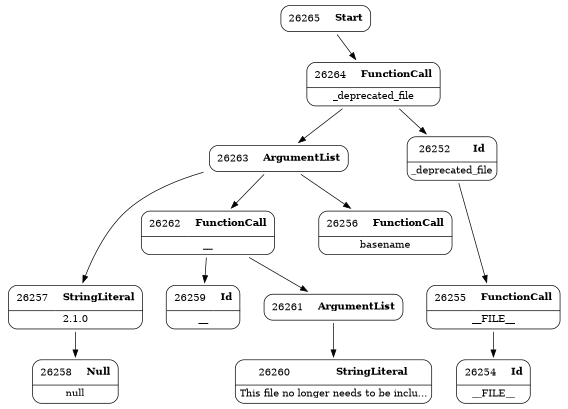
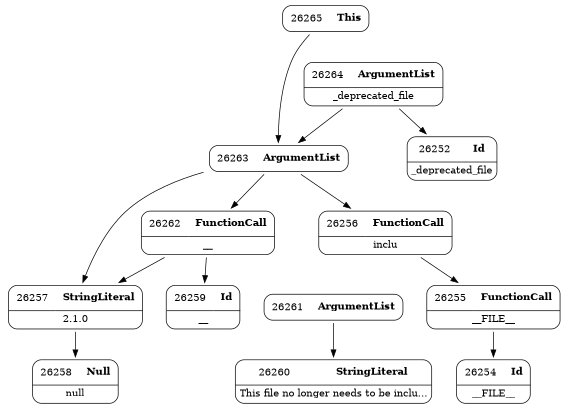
node "26265": text "Start" -> "This"
edge "26265" -> "26264": now "26265" -> "26263"
node "26264": text "FunctionCall" -> "ArgumentList"
edge "26252" -> "26255": now "26256" -> "26255"
node "26256": text "basename" -> "inclu"
edge "26262" -> "26261": now "26262" -> "26257"
